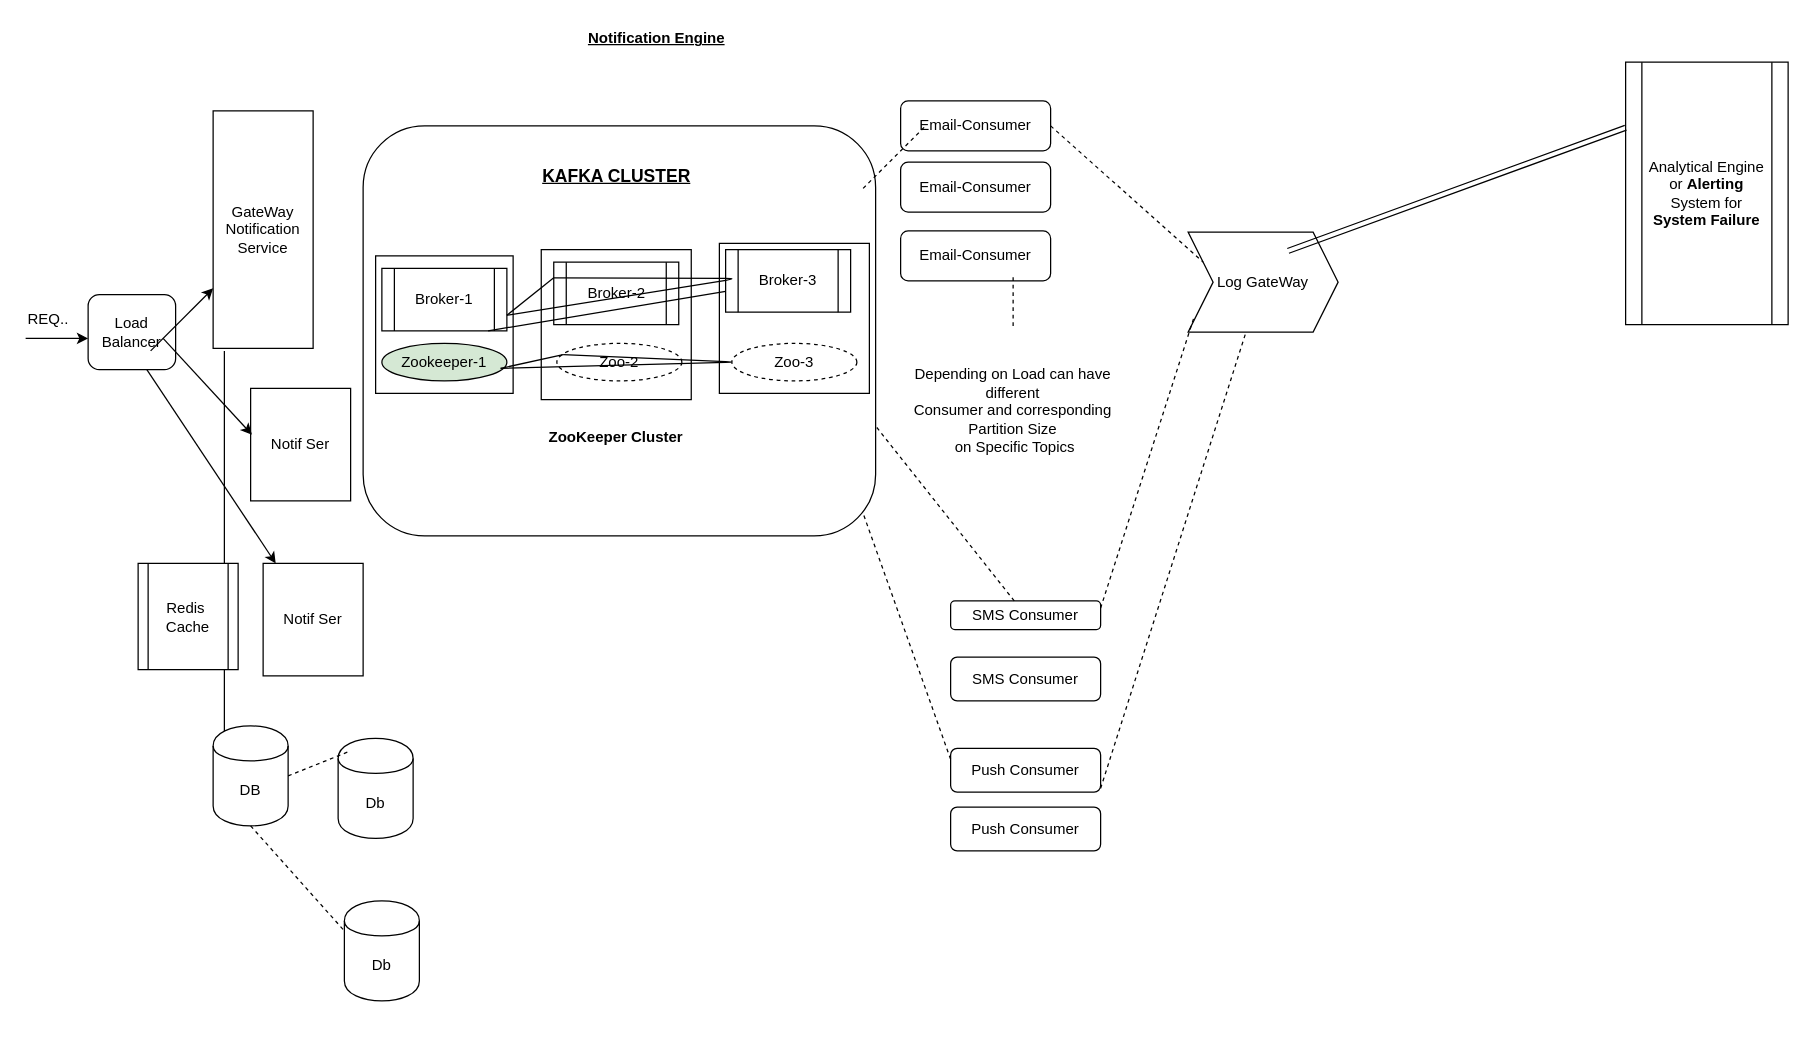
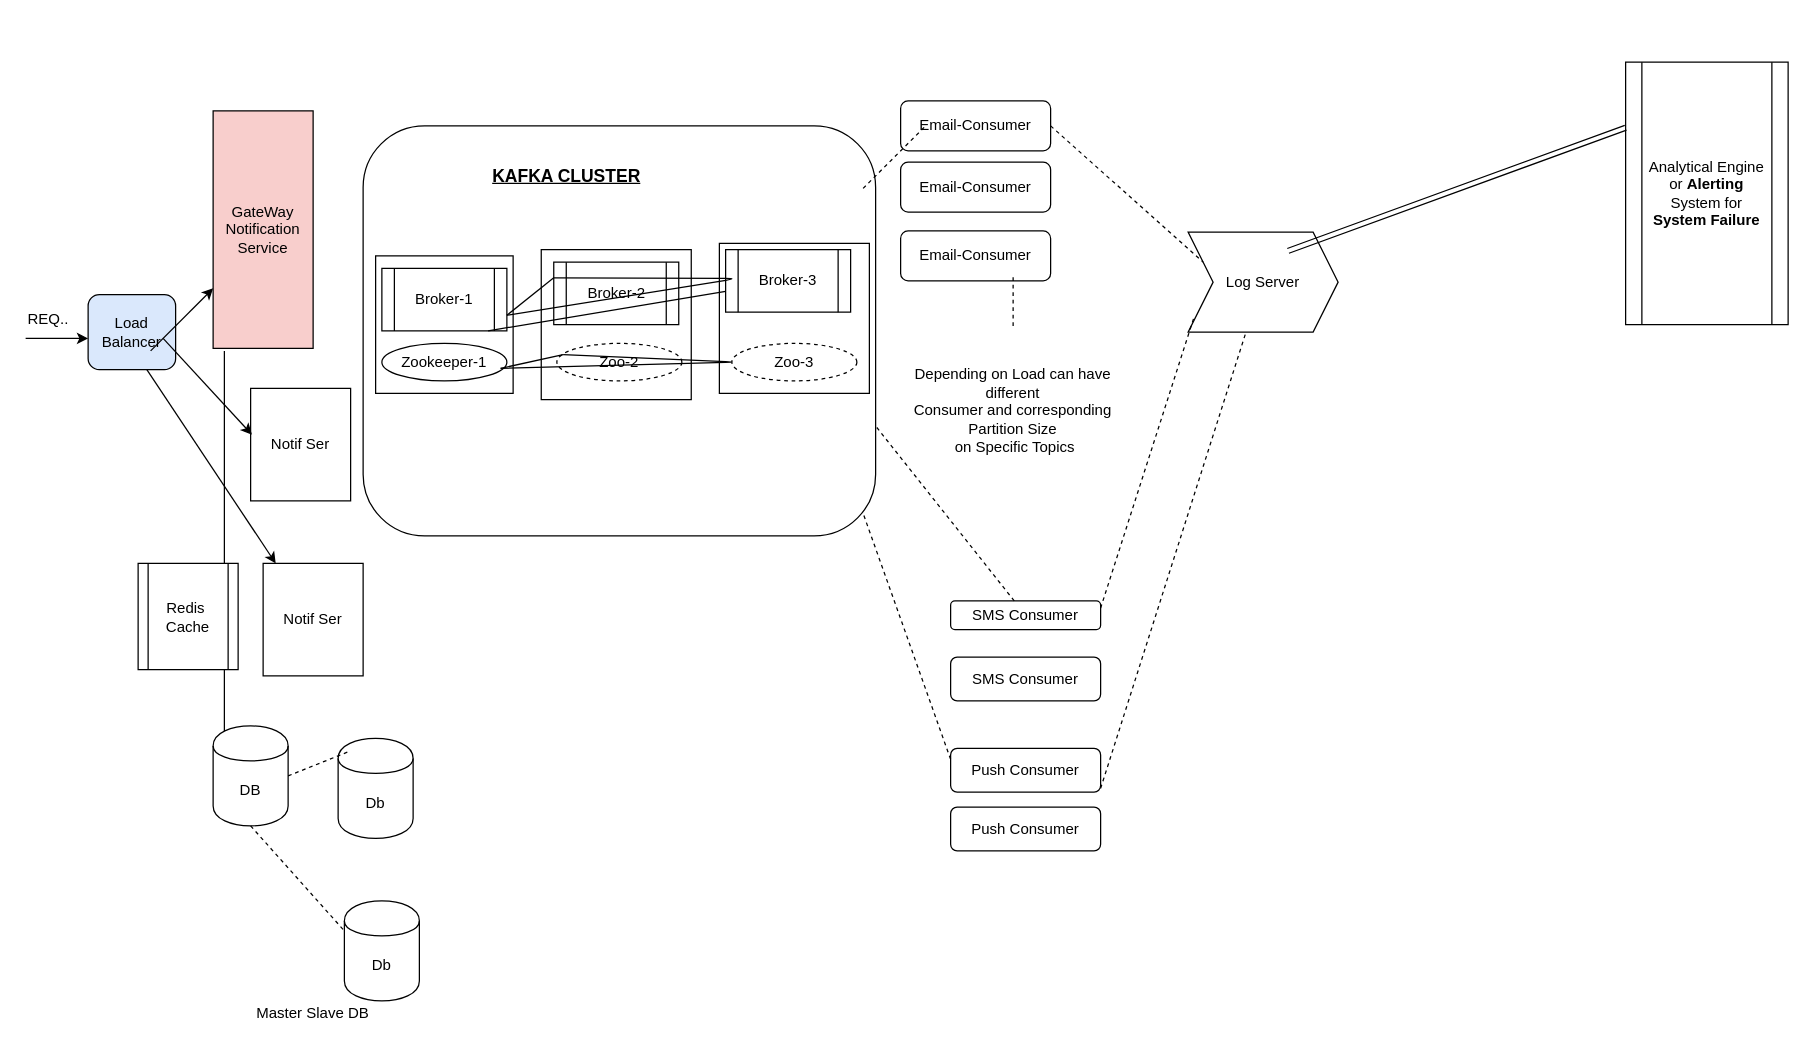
node "Notification Engine": removed
node "KAFKA CLUSTER": moved (616, 176) -> (566, 176)
node "GateWay Notification Service": fillcolor #ffffff -> #f8cecc
node "Log GateWay": label "Log GateWay" -> "Log Server"
node "Load Balancer": fillcolor #ffffff -> #dae8fc
node "Zookeeper-1": fillcolor #d5e8d4 -> #ffffff
node "ZooKeeper Cluster": removed
node "Master Slave DB": added
